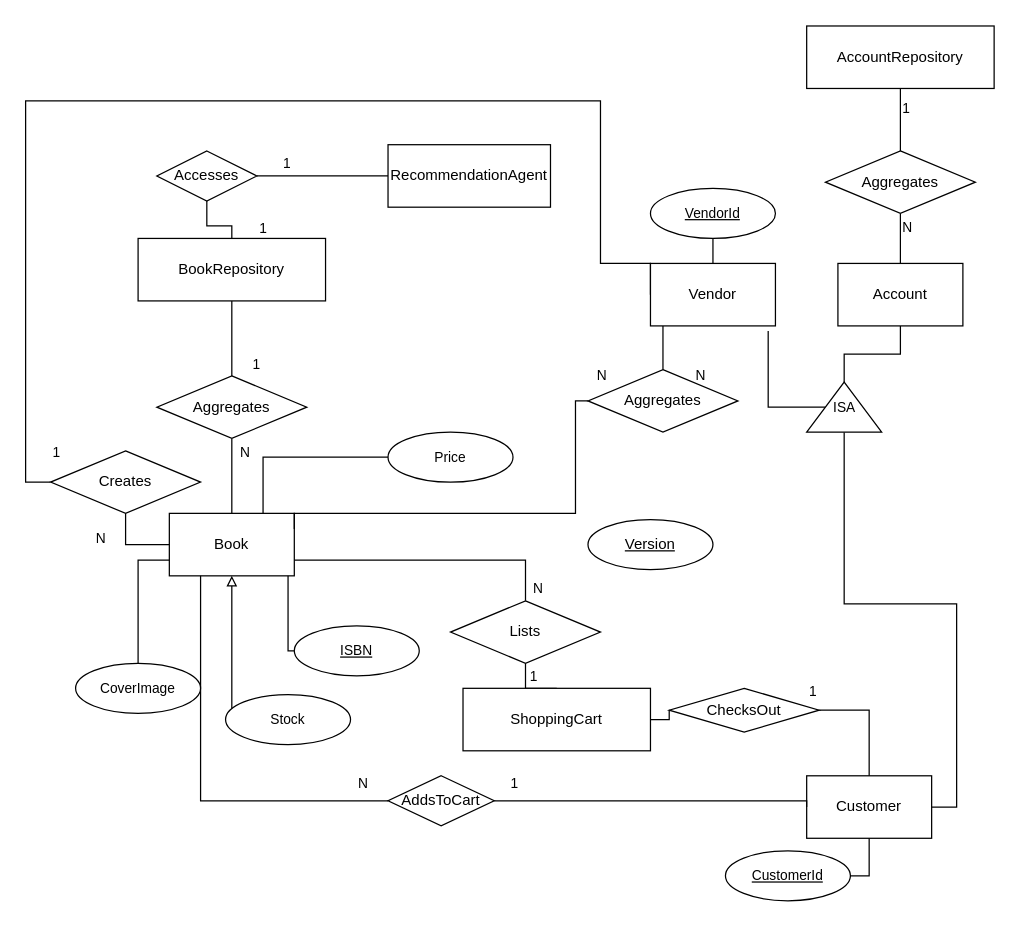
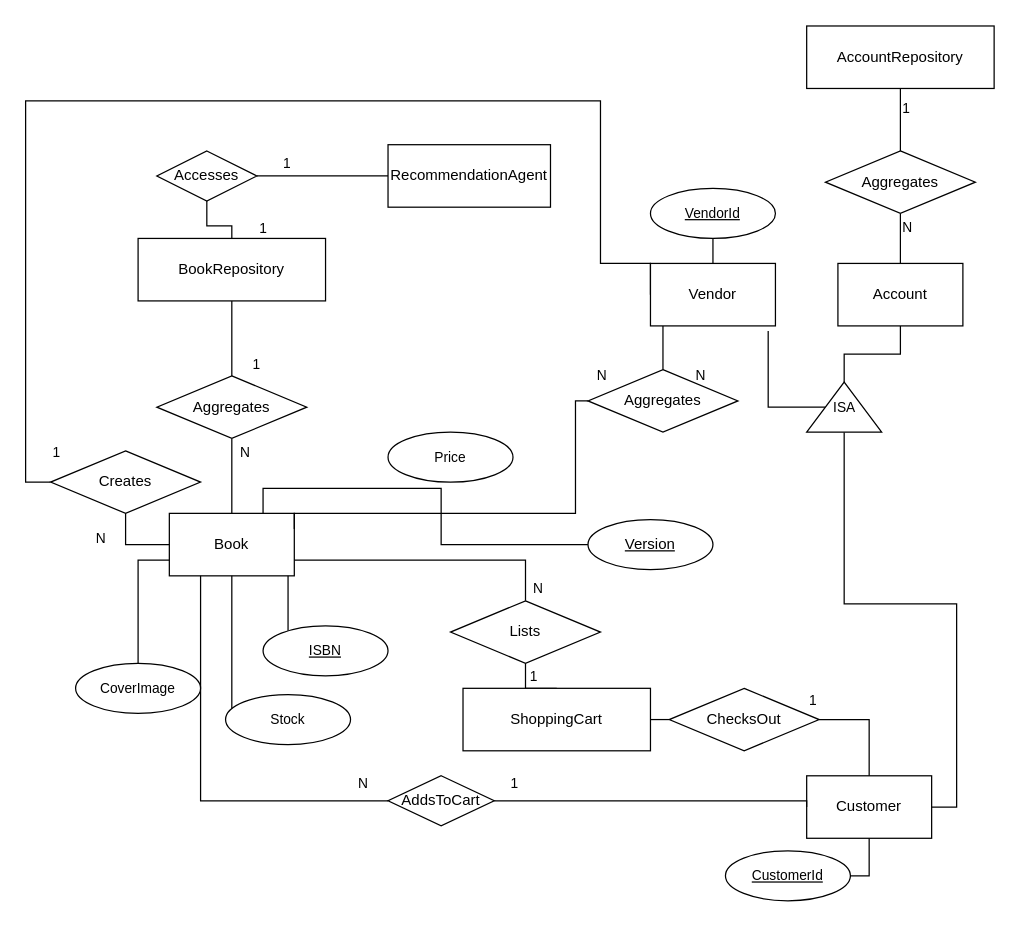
edge "Price" -- "Book": now "Version" -- "Book"
edge "Stock" -> "Book": arrowhead block -> none
node "ISBN": moved (357, 651) -> (326, 651)
node "ChecksOut": size 150x44 -> 150x63
